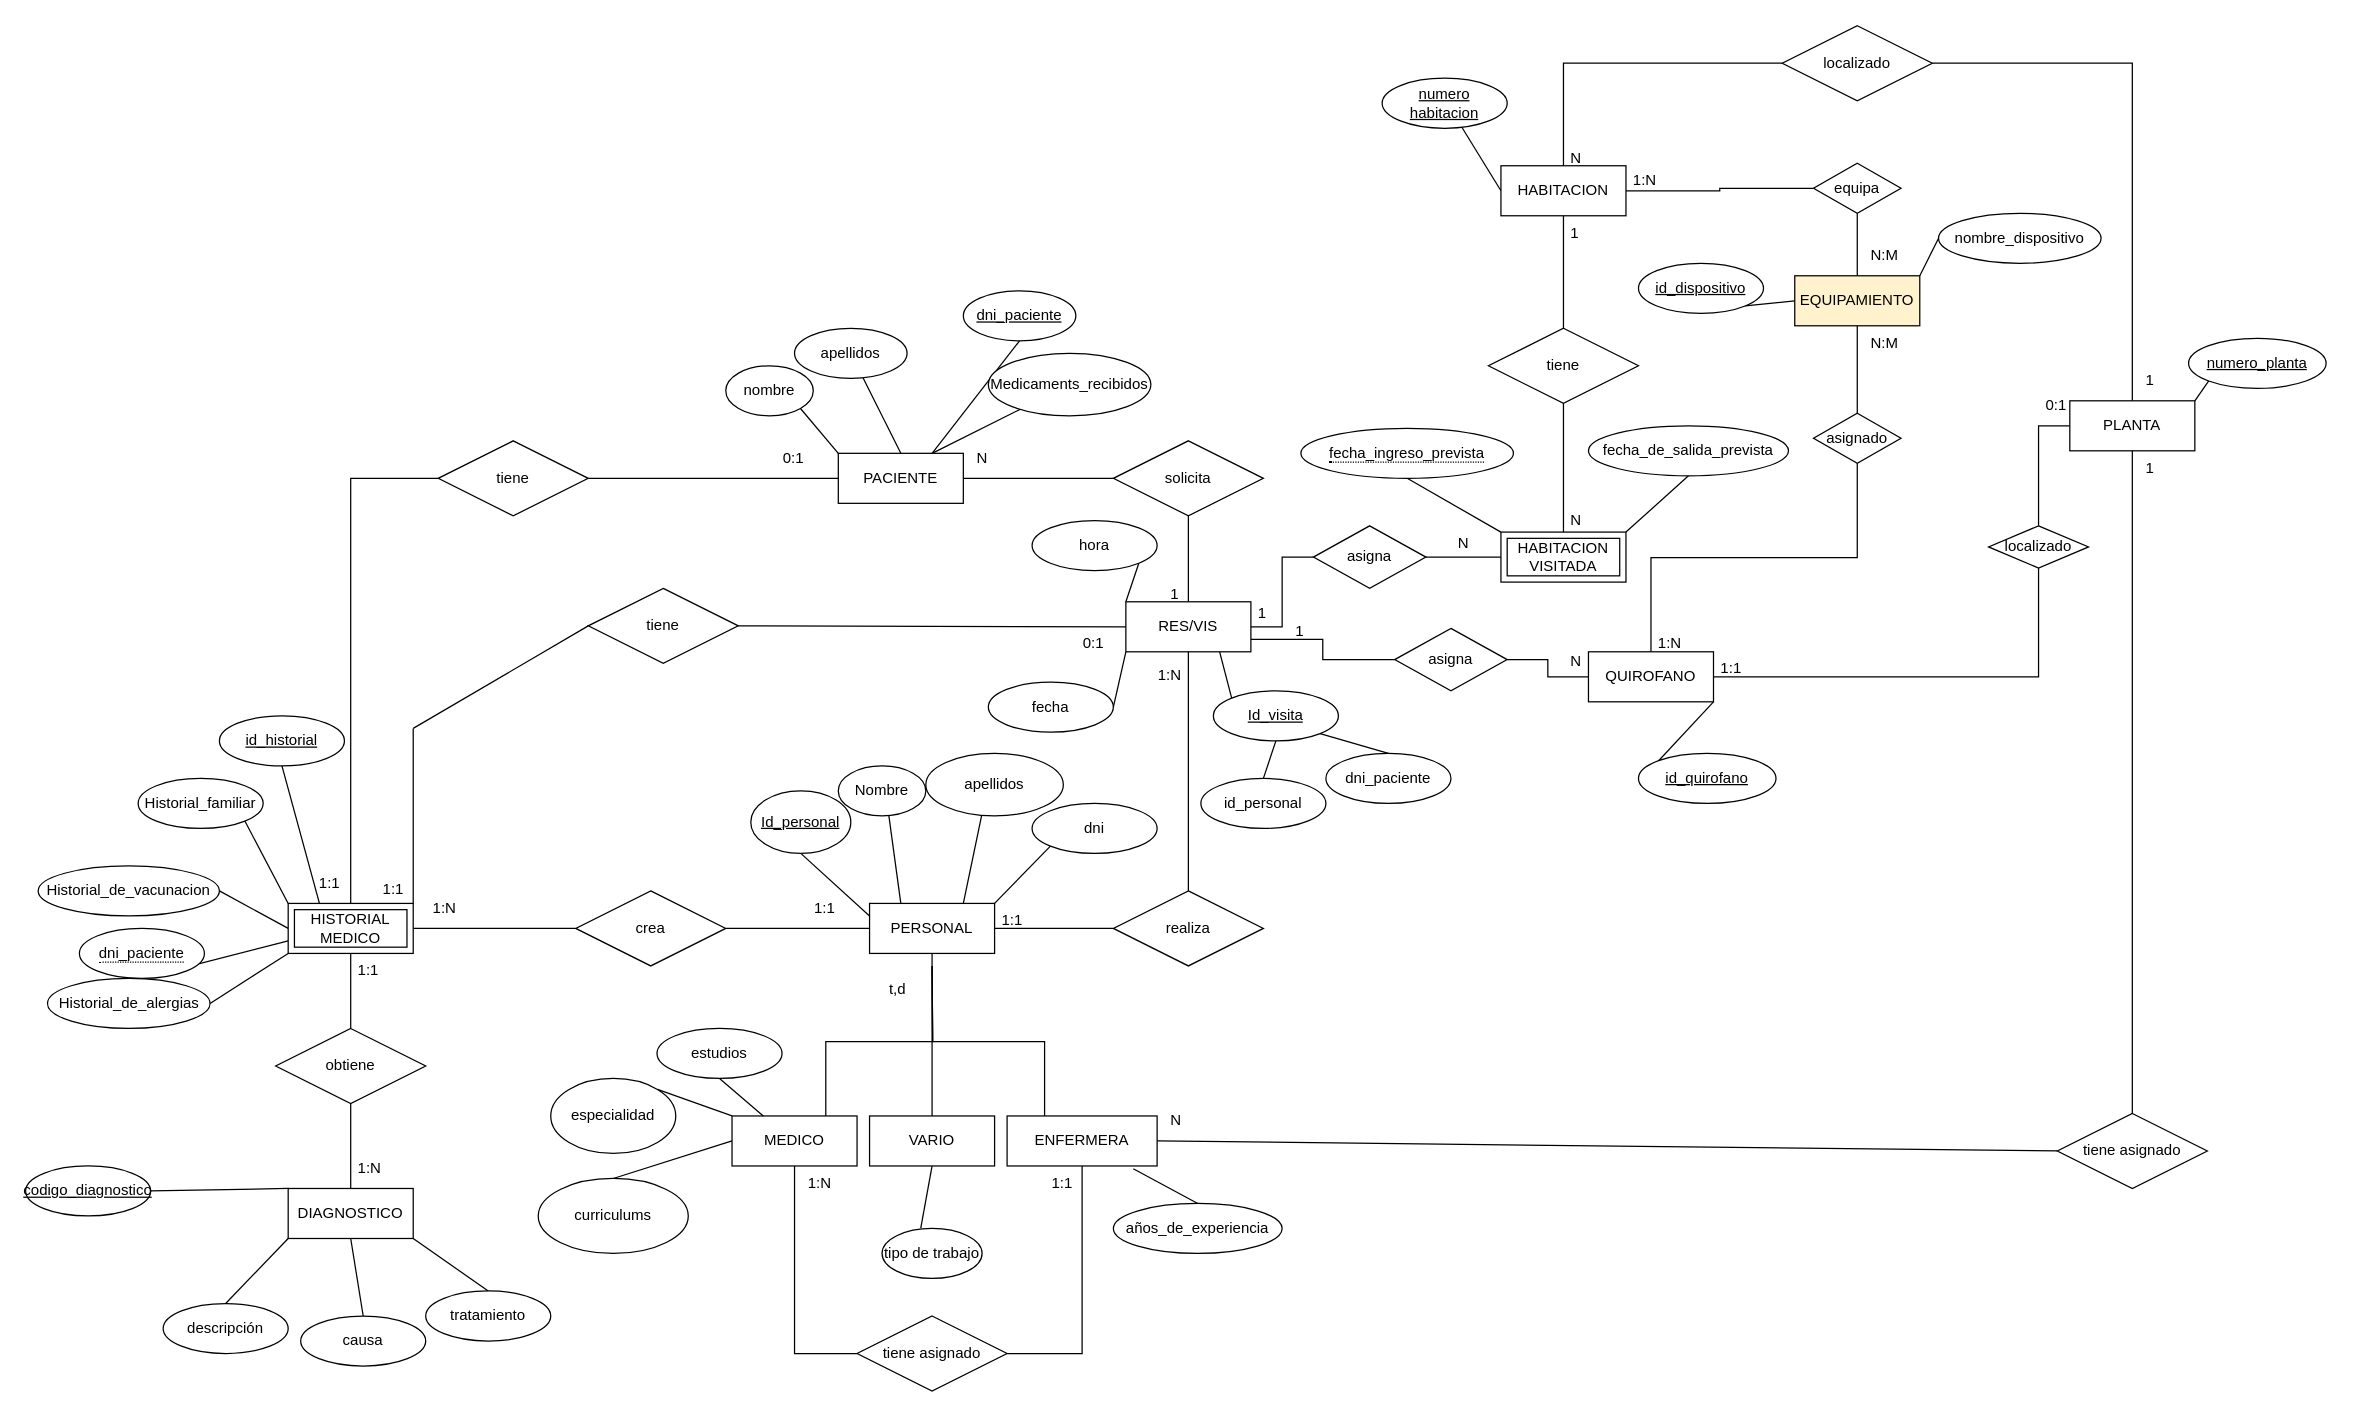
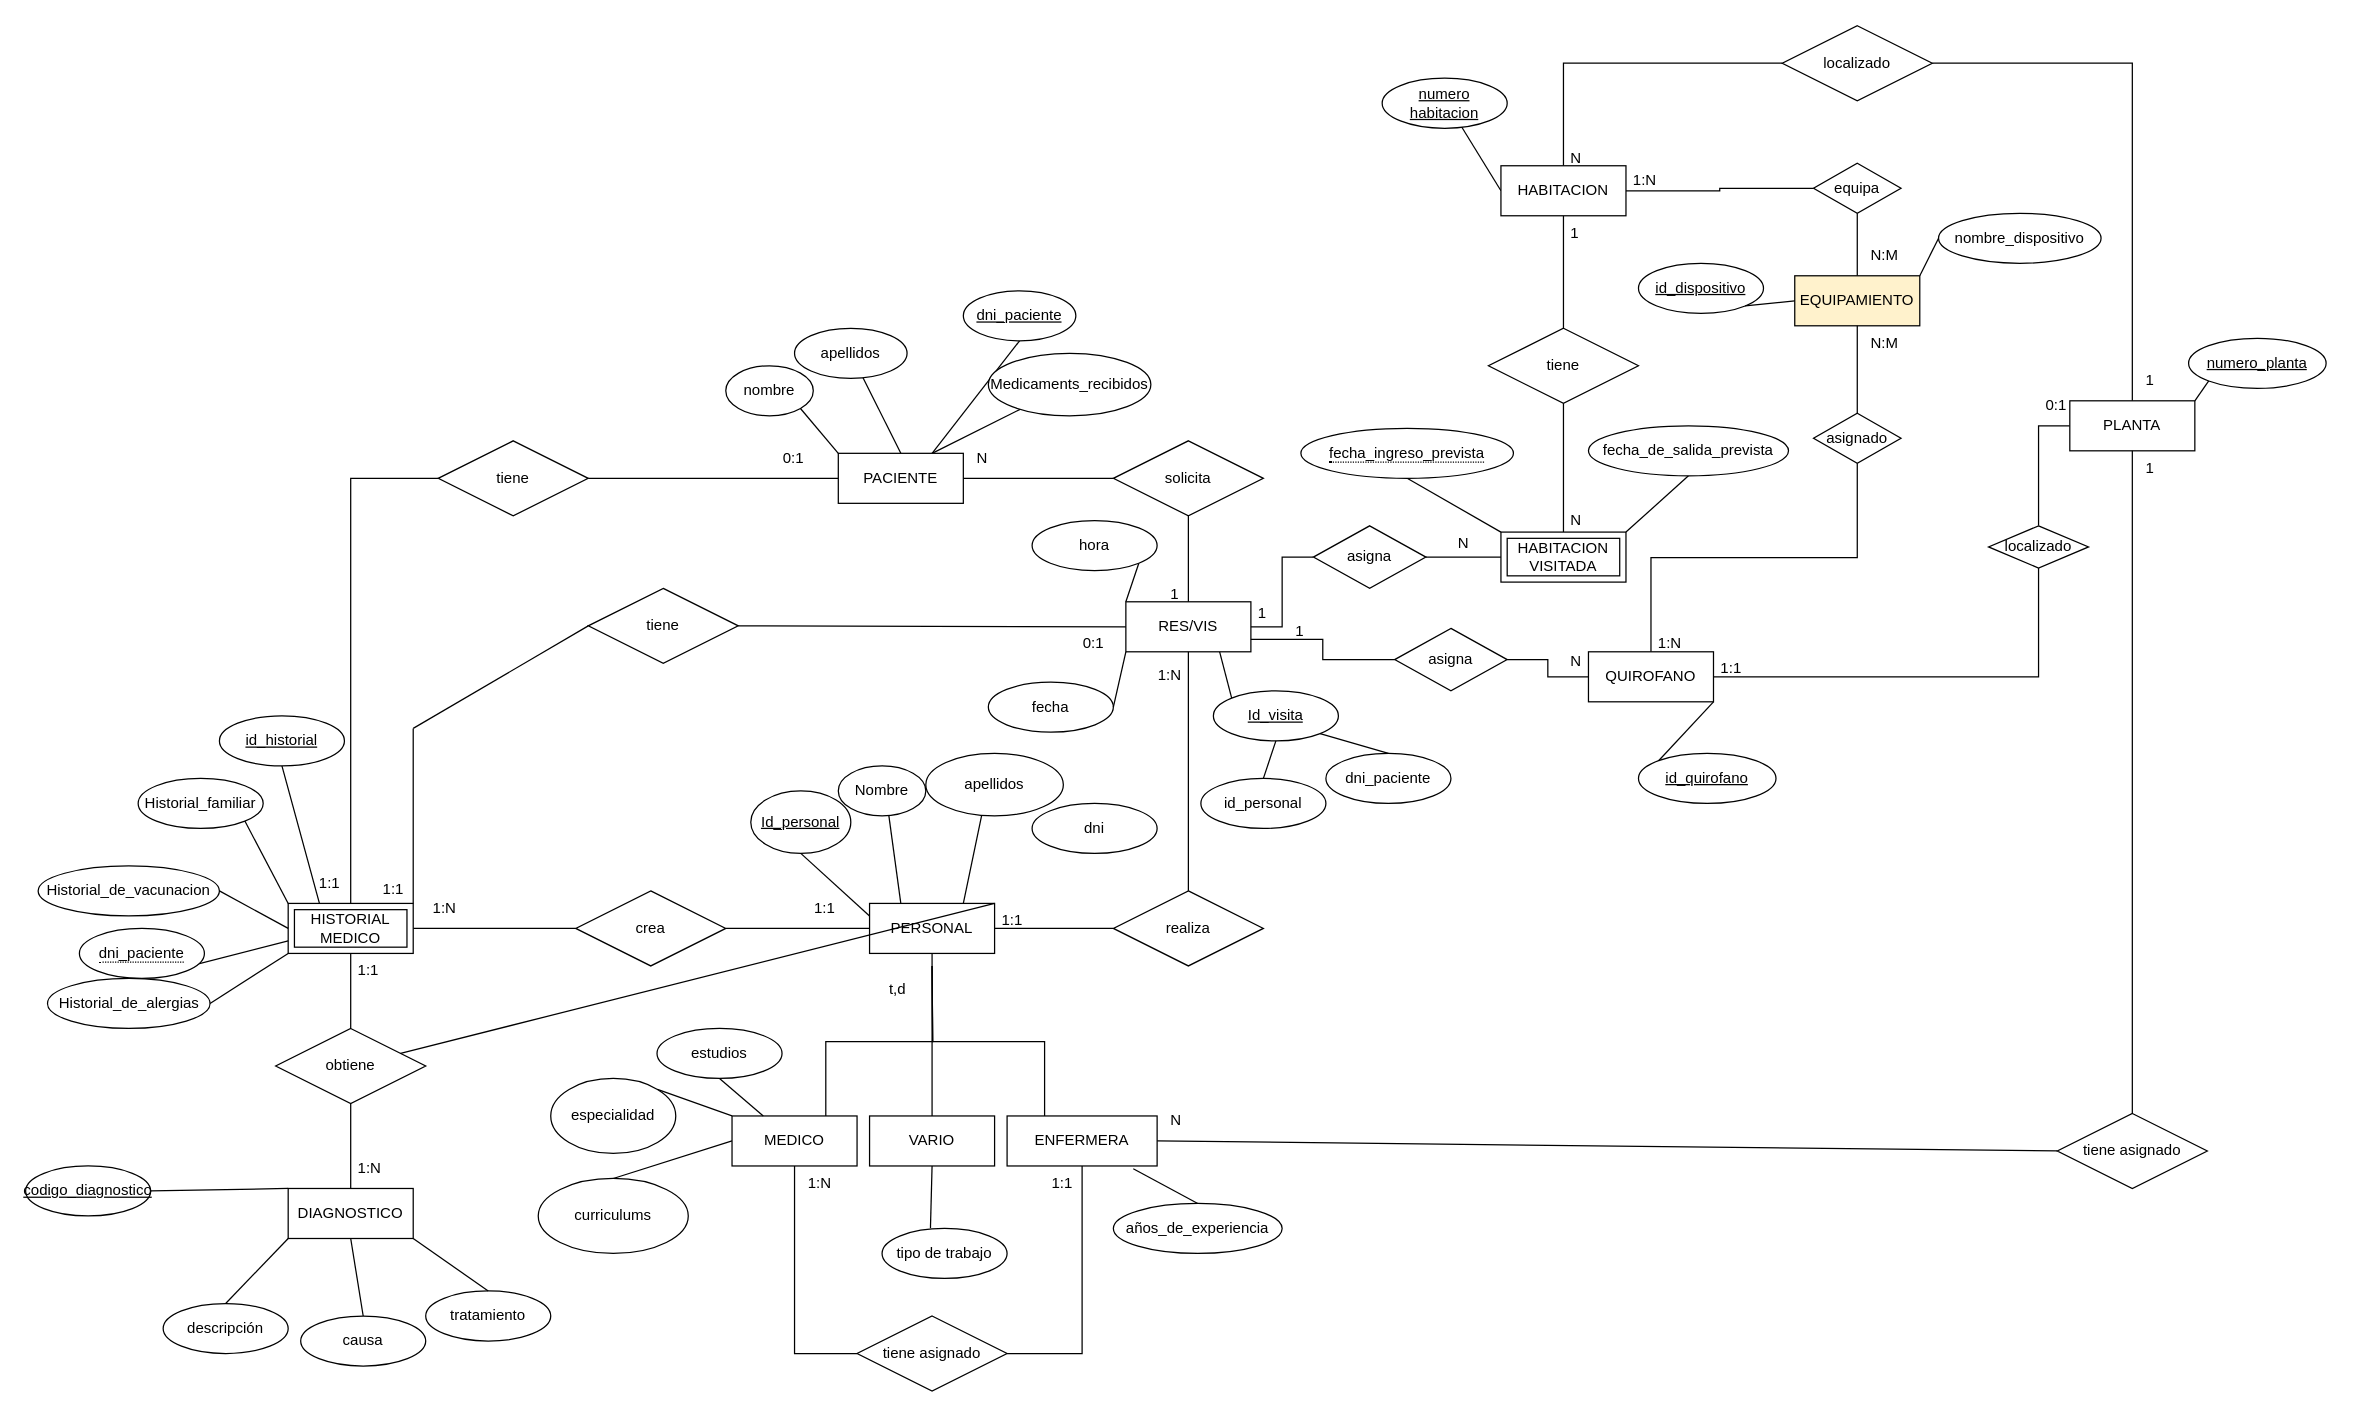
edge "dni" -- "PERSONAL": now "obtiene" -- "PERSONAL"
node "tipo de trabajo": size 100x50 -> 125x50
